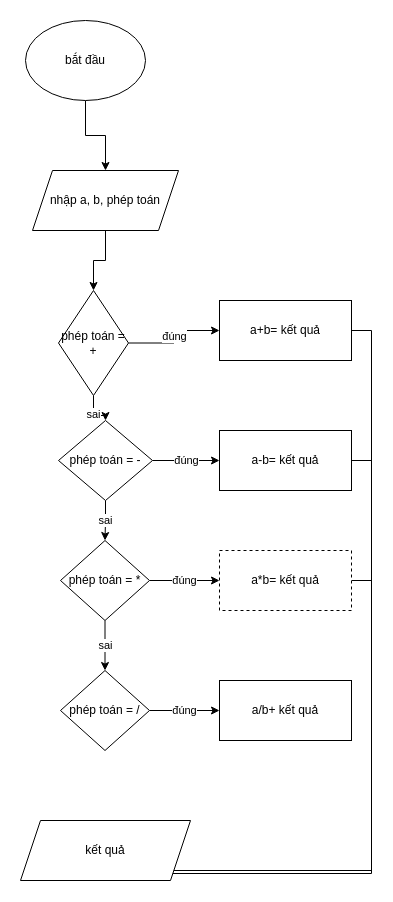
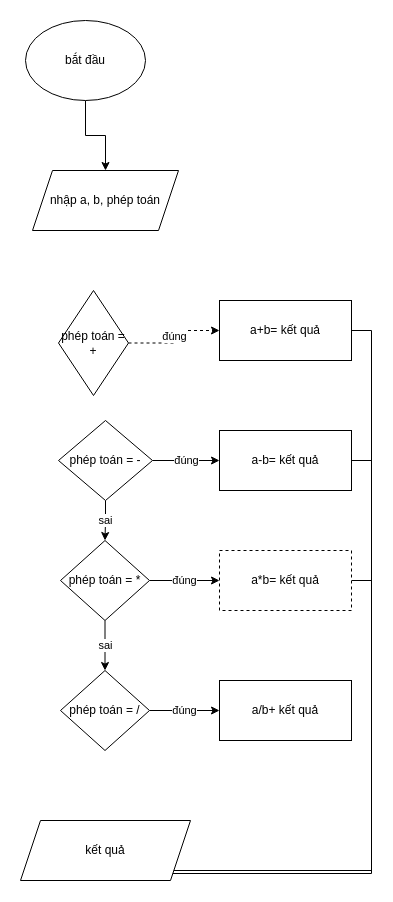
edge "nhập a, b, phép toán" -> "phép toán = +": removed
edge "phép toán = +" -> "a+b= kết quả": style solid -> dashed
edge "phép toán = +" -> "phép toán = -": removed, label "sai"
